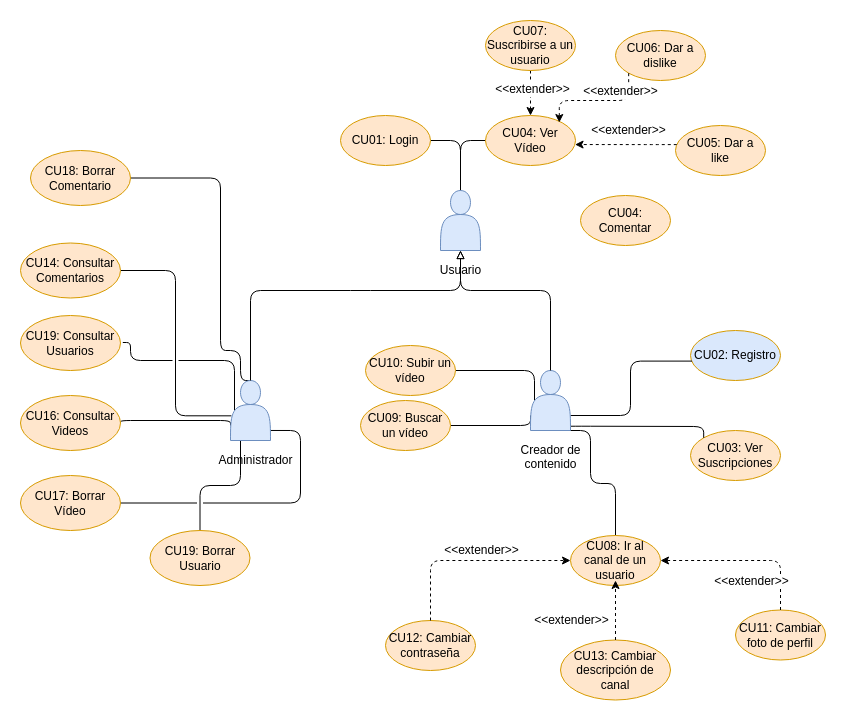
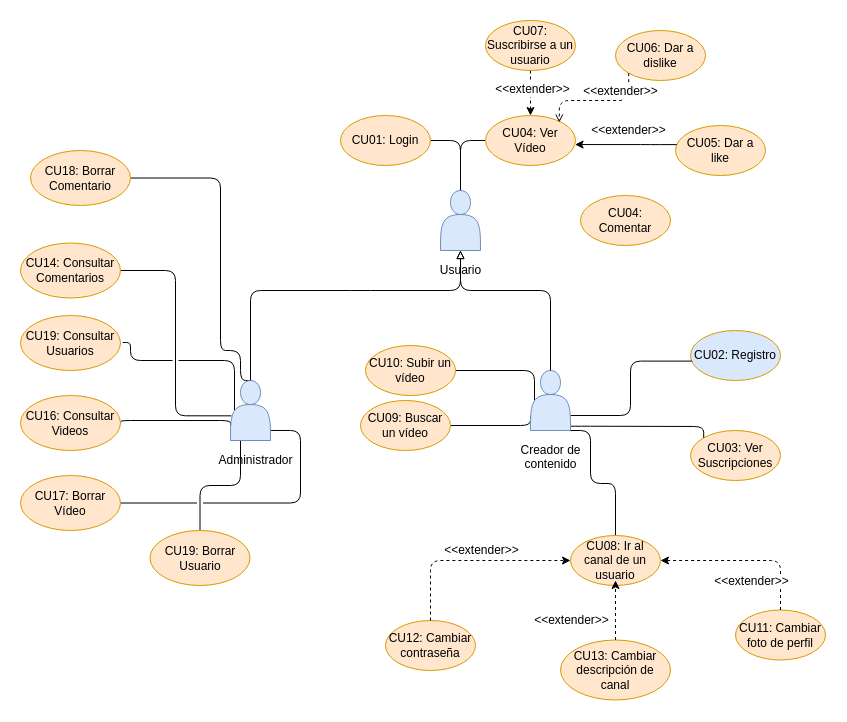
edge "CU06: Dar a dislike" -> "CU04: Ver Vídeo": arrowhead classic -> open
edge "CU05: Dar a like" -> "CU04: Ver Vídeo": style dashed -> solid
